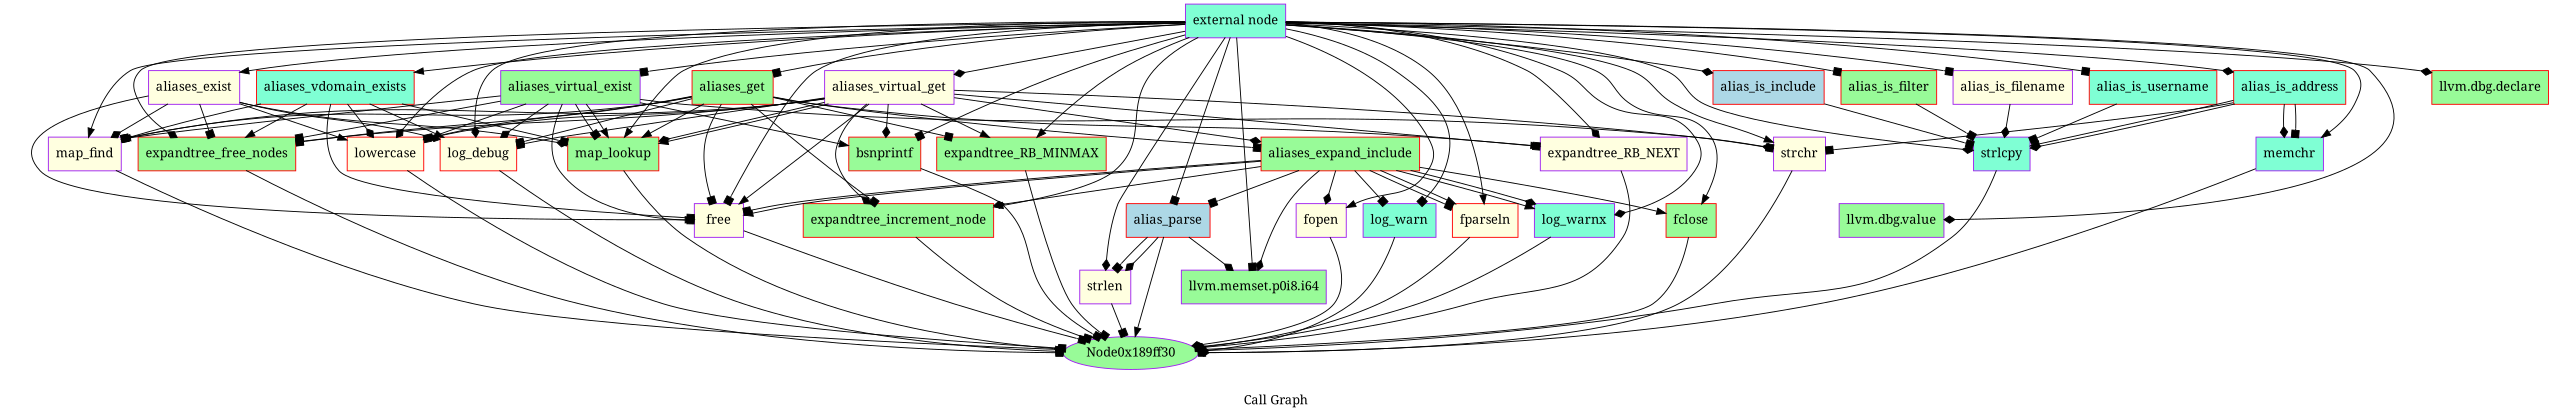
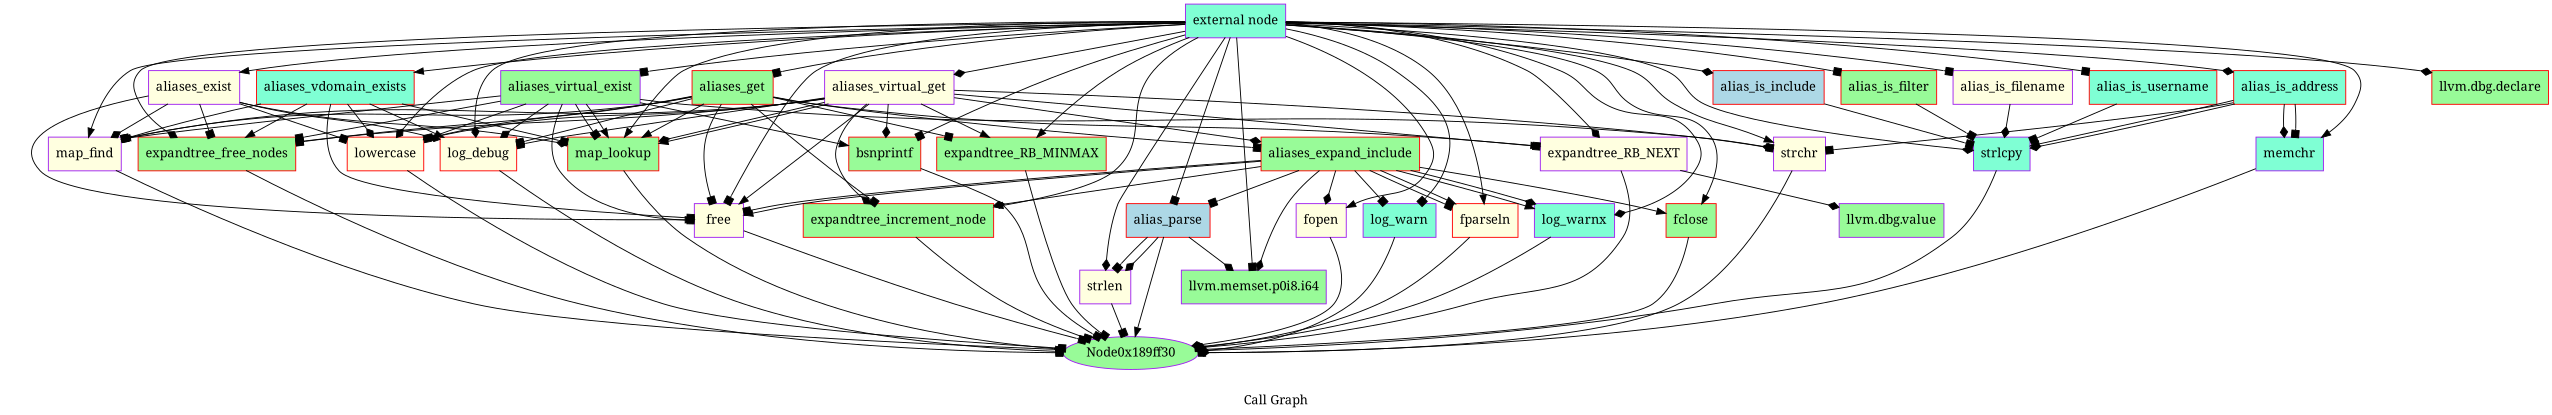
edge "external node" -> "llvm.dbg.value": now "expandtree_RB_NEXT" -> "llvm.dbg.value"
edge "aliases_exist" -> "lowercase": arrowhead normal -> box
